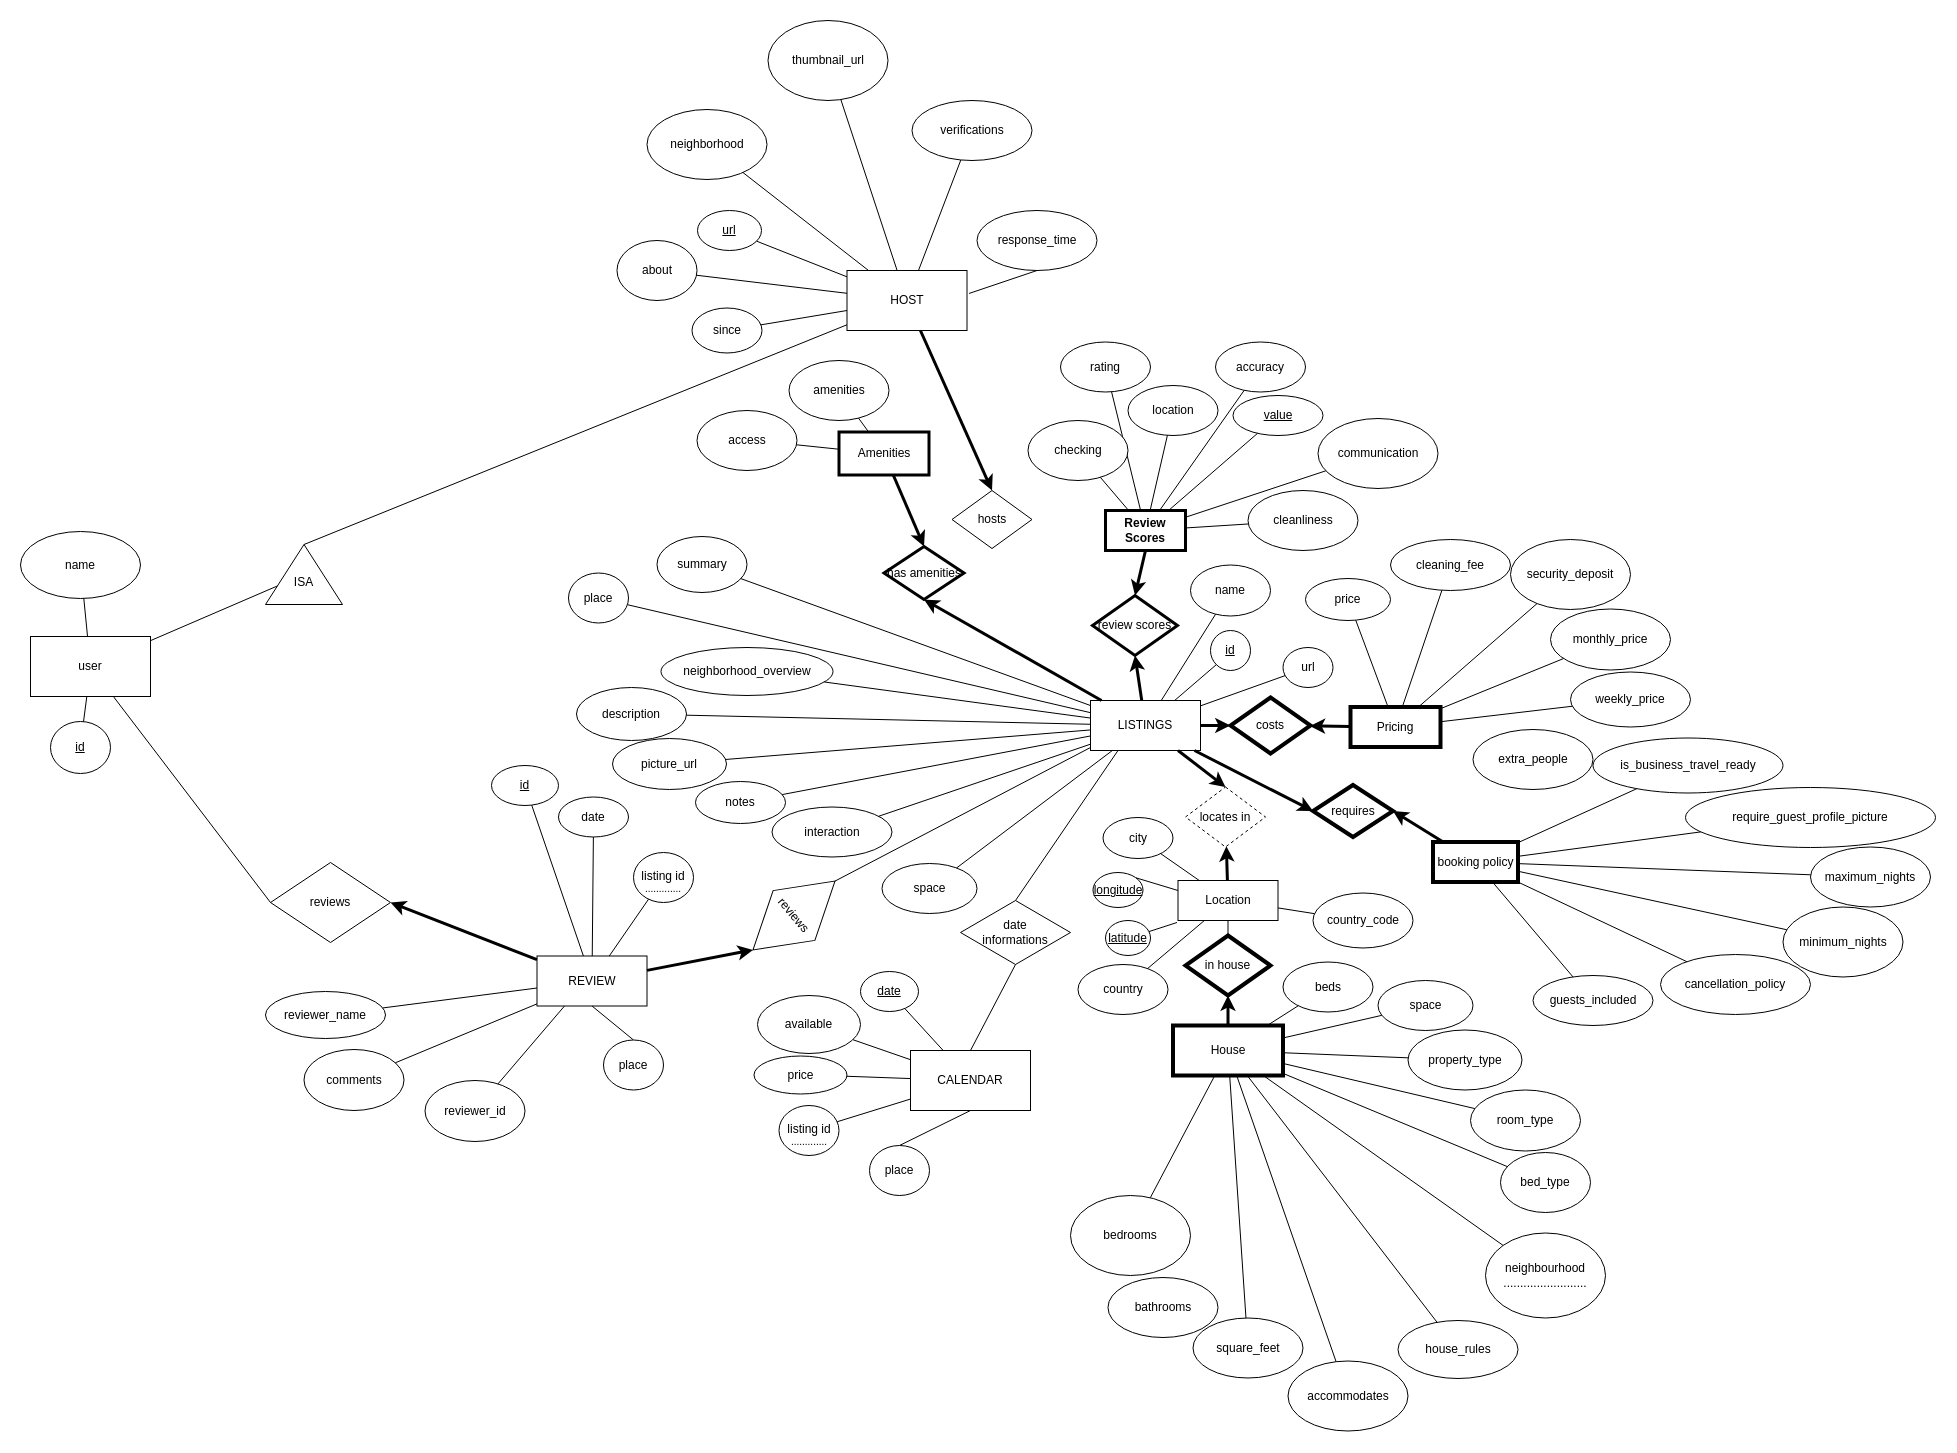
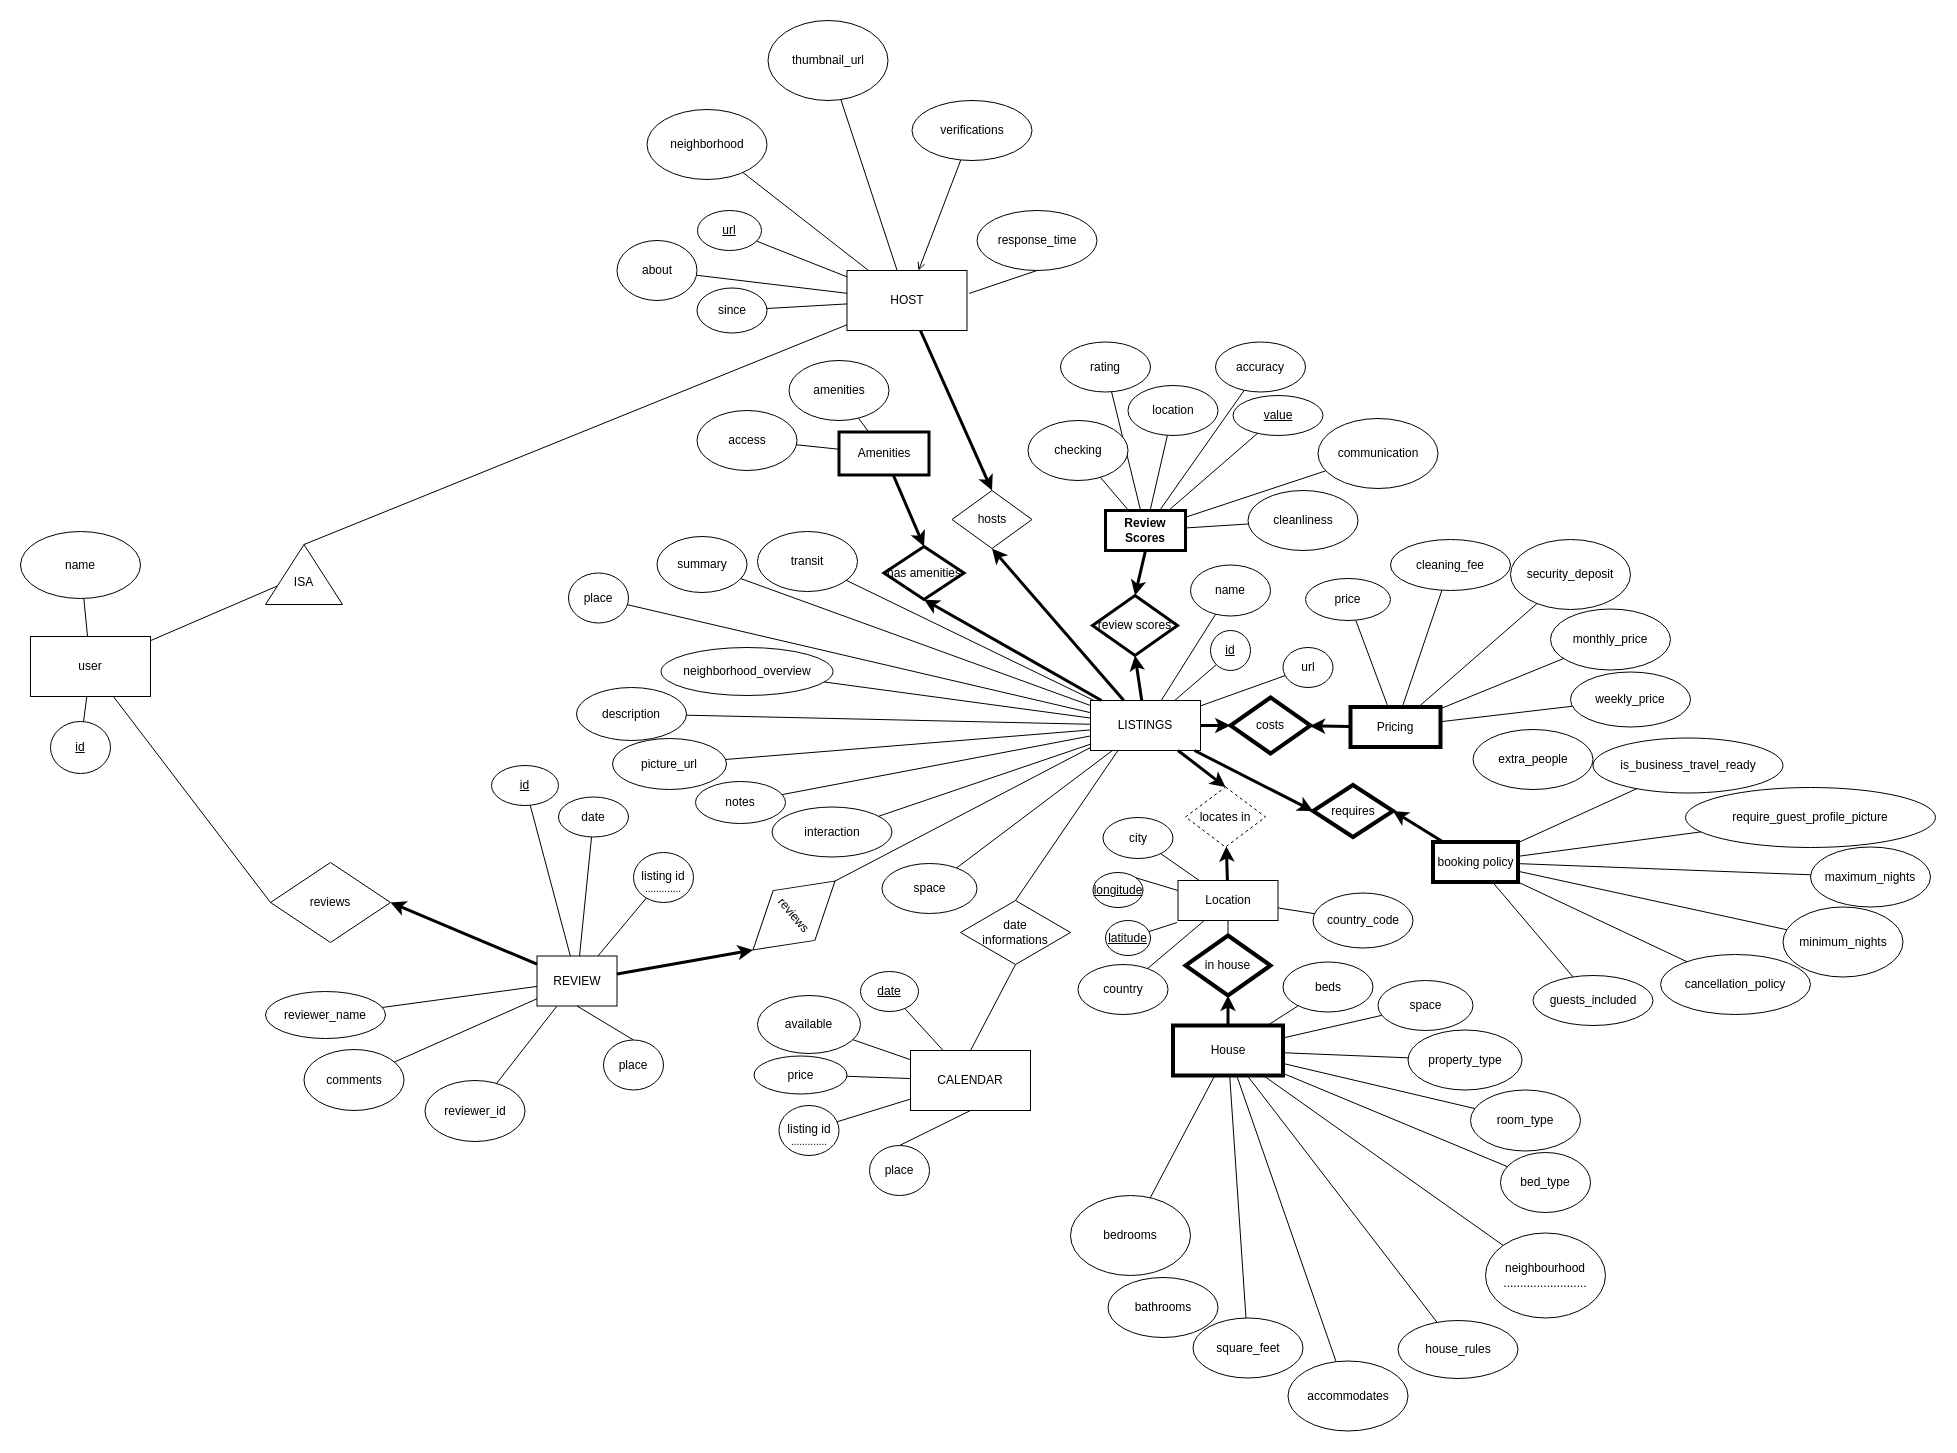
edge "verifications" -- "HOST": arrowhead none -> open
node "since": moved (727, 331) -> (732, 311)
node "transit": added
edge "LISTINGS" -> "hosts": added
edge "transit" -- "LISTINGS": added
node "REVIEW": size 110x50 -> 80x50
